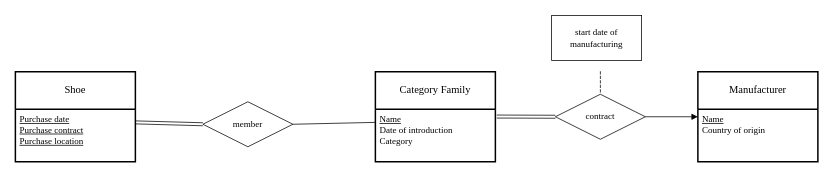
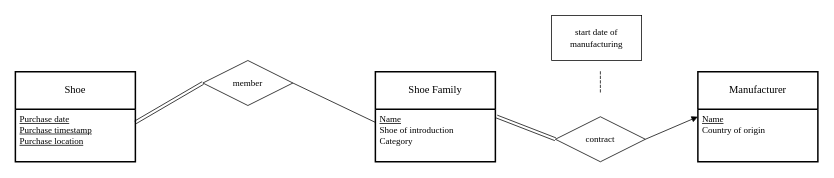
node "Category Family": label "Category Family" -> "Shoe Family"
node "contract": moved (600, 117) -> (600, 139)
node "member": moved (248, 124) -> (248, 83)
node "Purchase date Purchase contract Purchase location": label "Purchase date Purchase contract Purchase location" -> "Purchase date Purchase timestamp Purchase location"
node "Name Date of introduction Category": label "Name Date of introduction Category" -> "Name Shoe of introduction Category"
